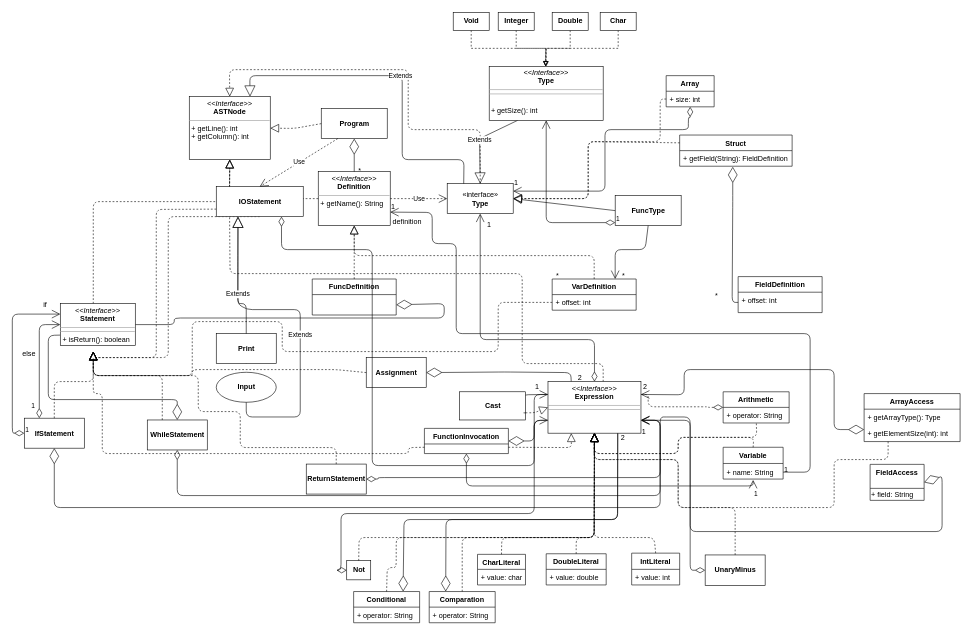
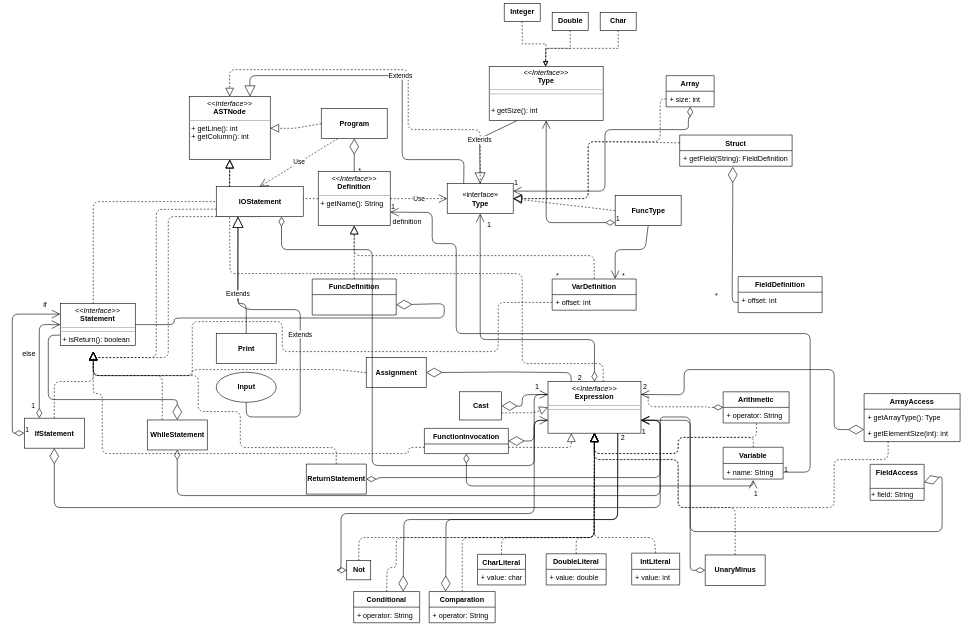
node "Void": removed
node "Integer": moved (516, 21) -> (522, 12)
edge "Void" -> "<<Interface>> Type + getSize(): int": removed
edge "FuncType" -> "«interface» Type": style solid -> dashed
node "Cast": size 66x28 -> 42x28
